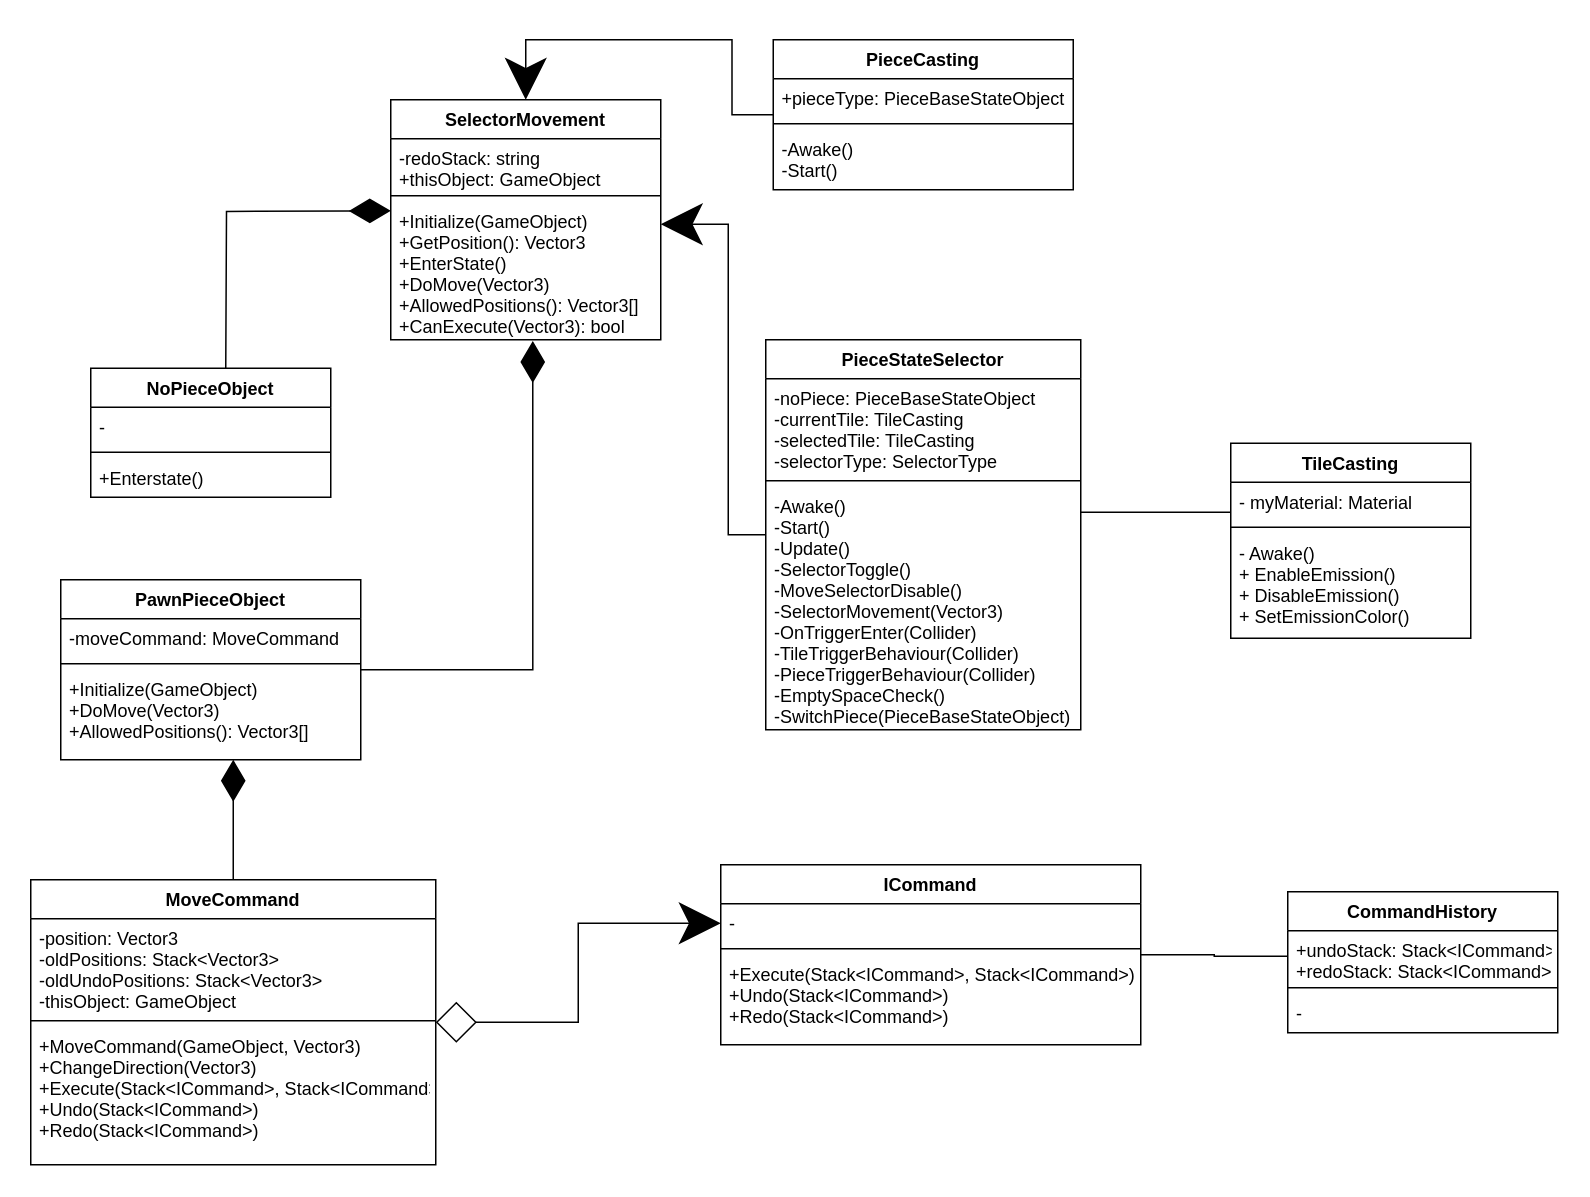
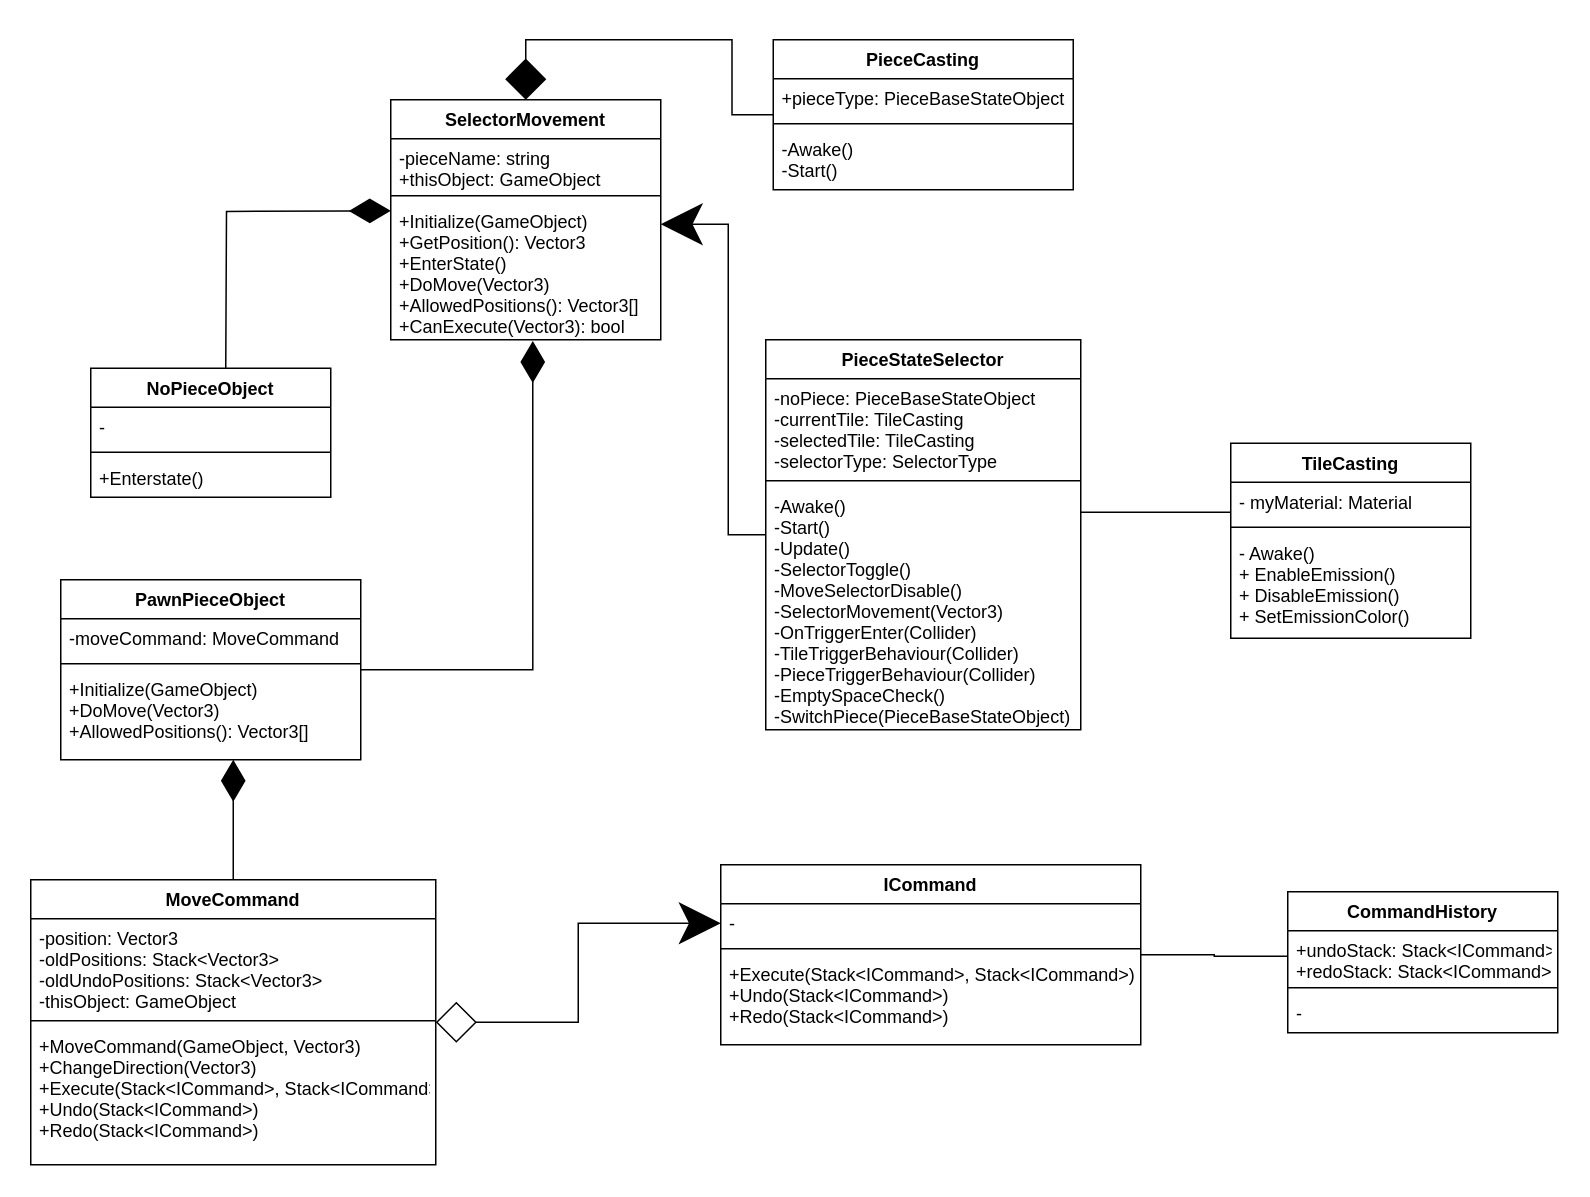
edge "PieceCasting" -> "SelectorMovement": arrowhead classic -> diamond
node "-redoStack: string +thisObject: GameObject": label "-redoStack: string +thisObject: GameObject" -> "-pieceName: string +thisObject: GameObject"
